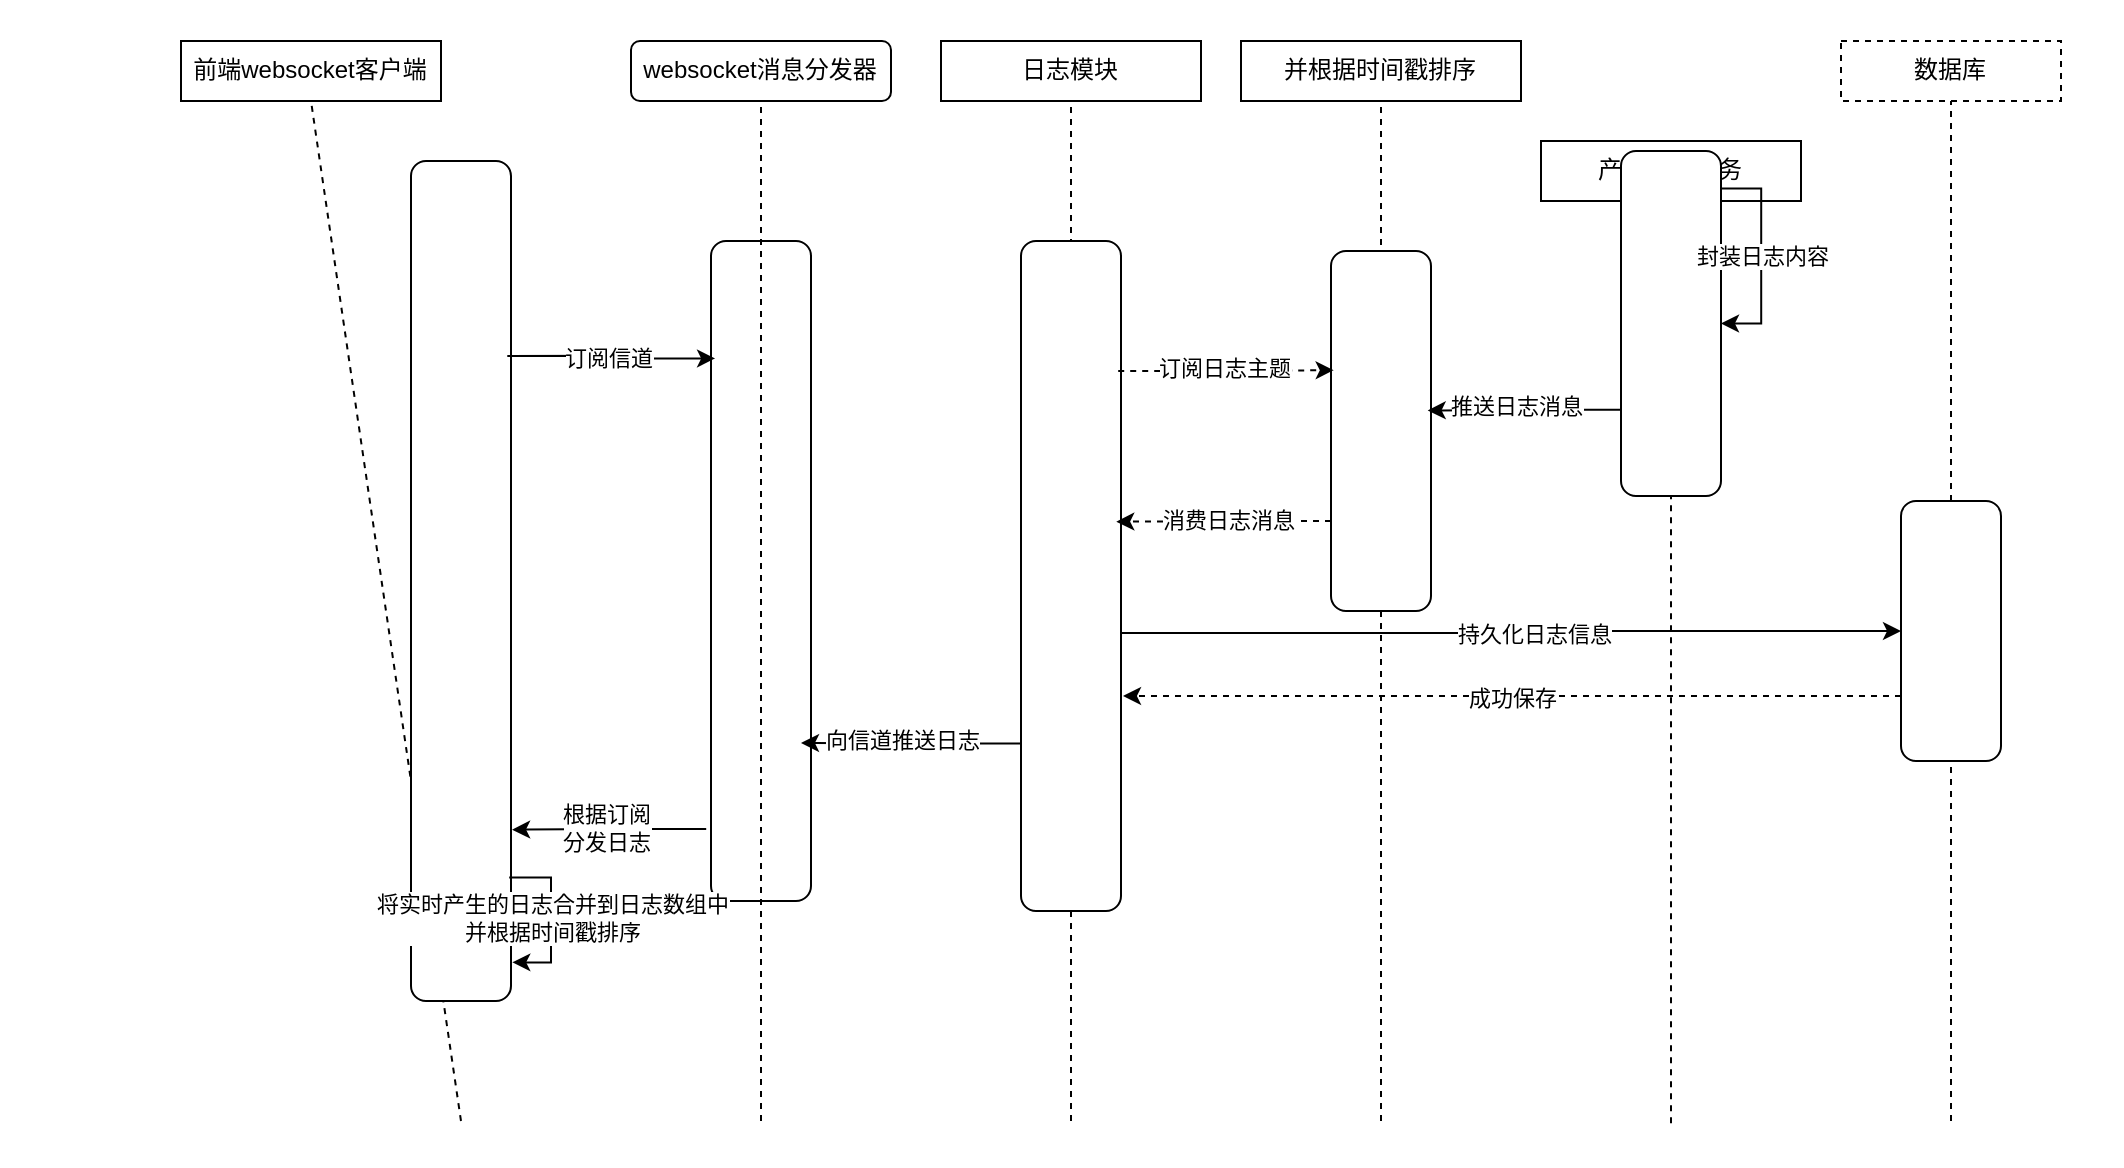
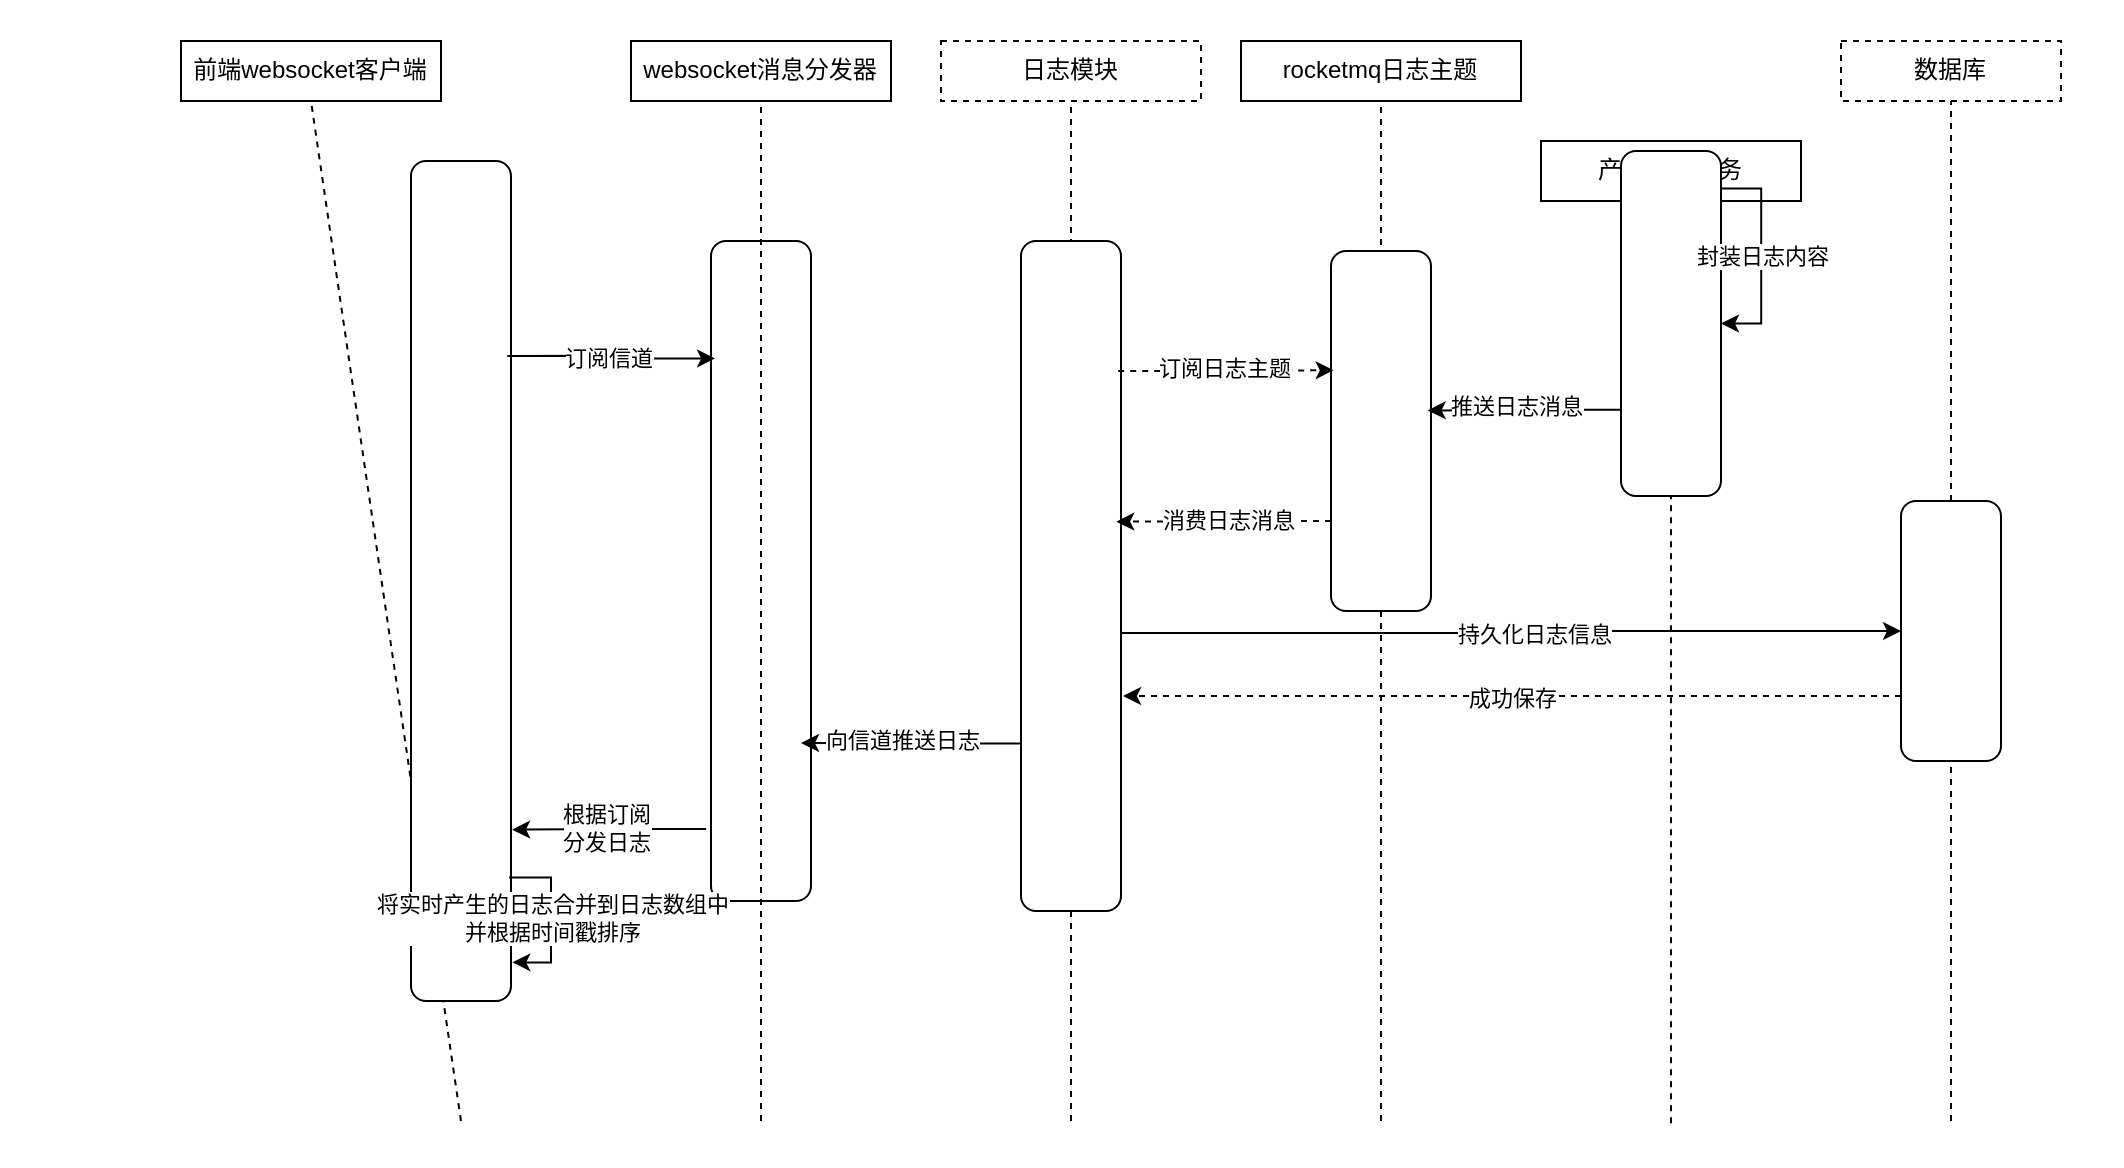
node "websocket消息分发器": shape rounded rectangle -> rectangle
node "日志模块": style solid -> dashed
node "并根据时间戳排序": label "并根据时间戳排序" -> "rocketmq日志主题"
